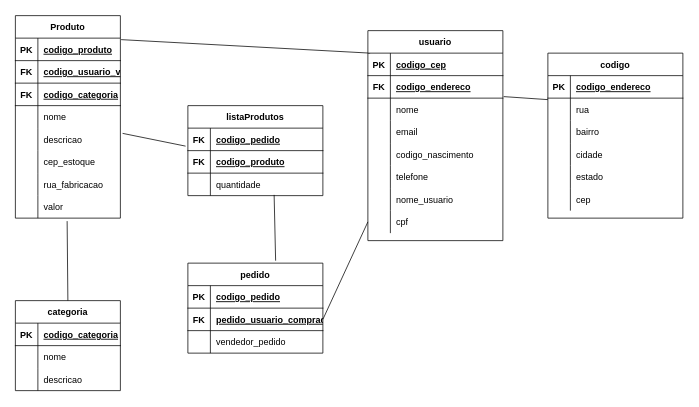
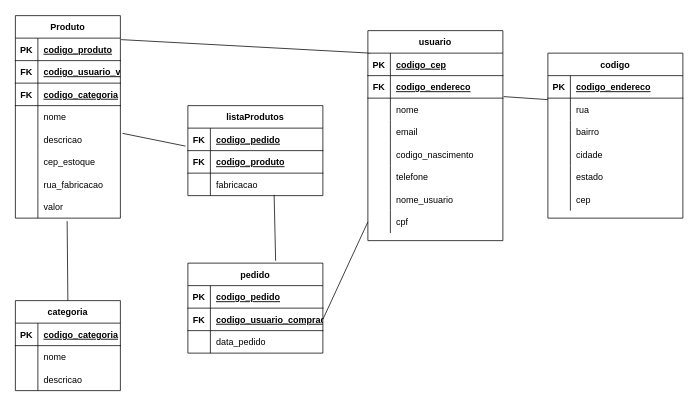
node "quantidade": label "quantidade" -> "fabricacao"
node "pedido_usuario_comprador": label "pedido_usuario_comprador" -> "codigo_usuario_comprador"
node "vendedor_pedido": label "vendedor_pedido" -> "data_pedido"
